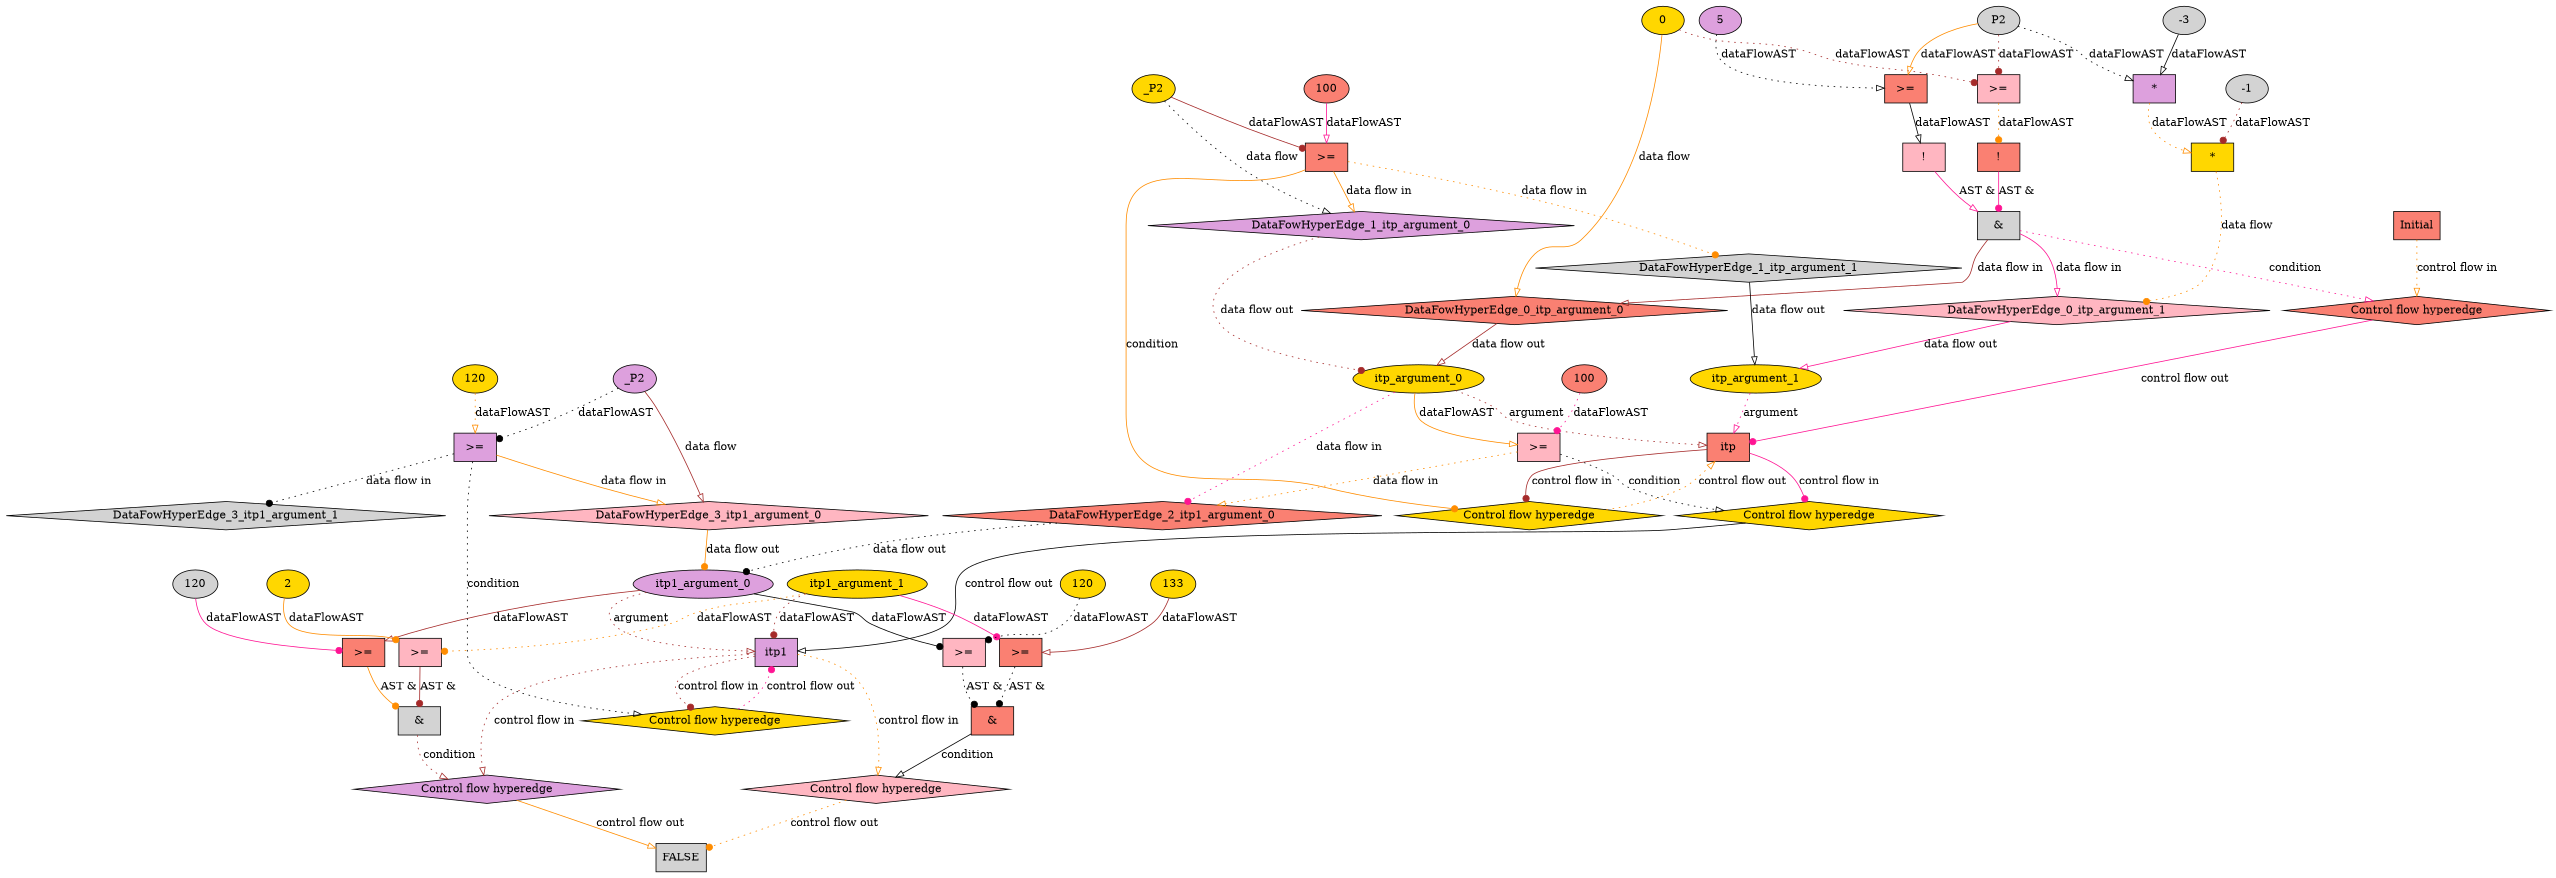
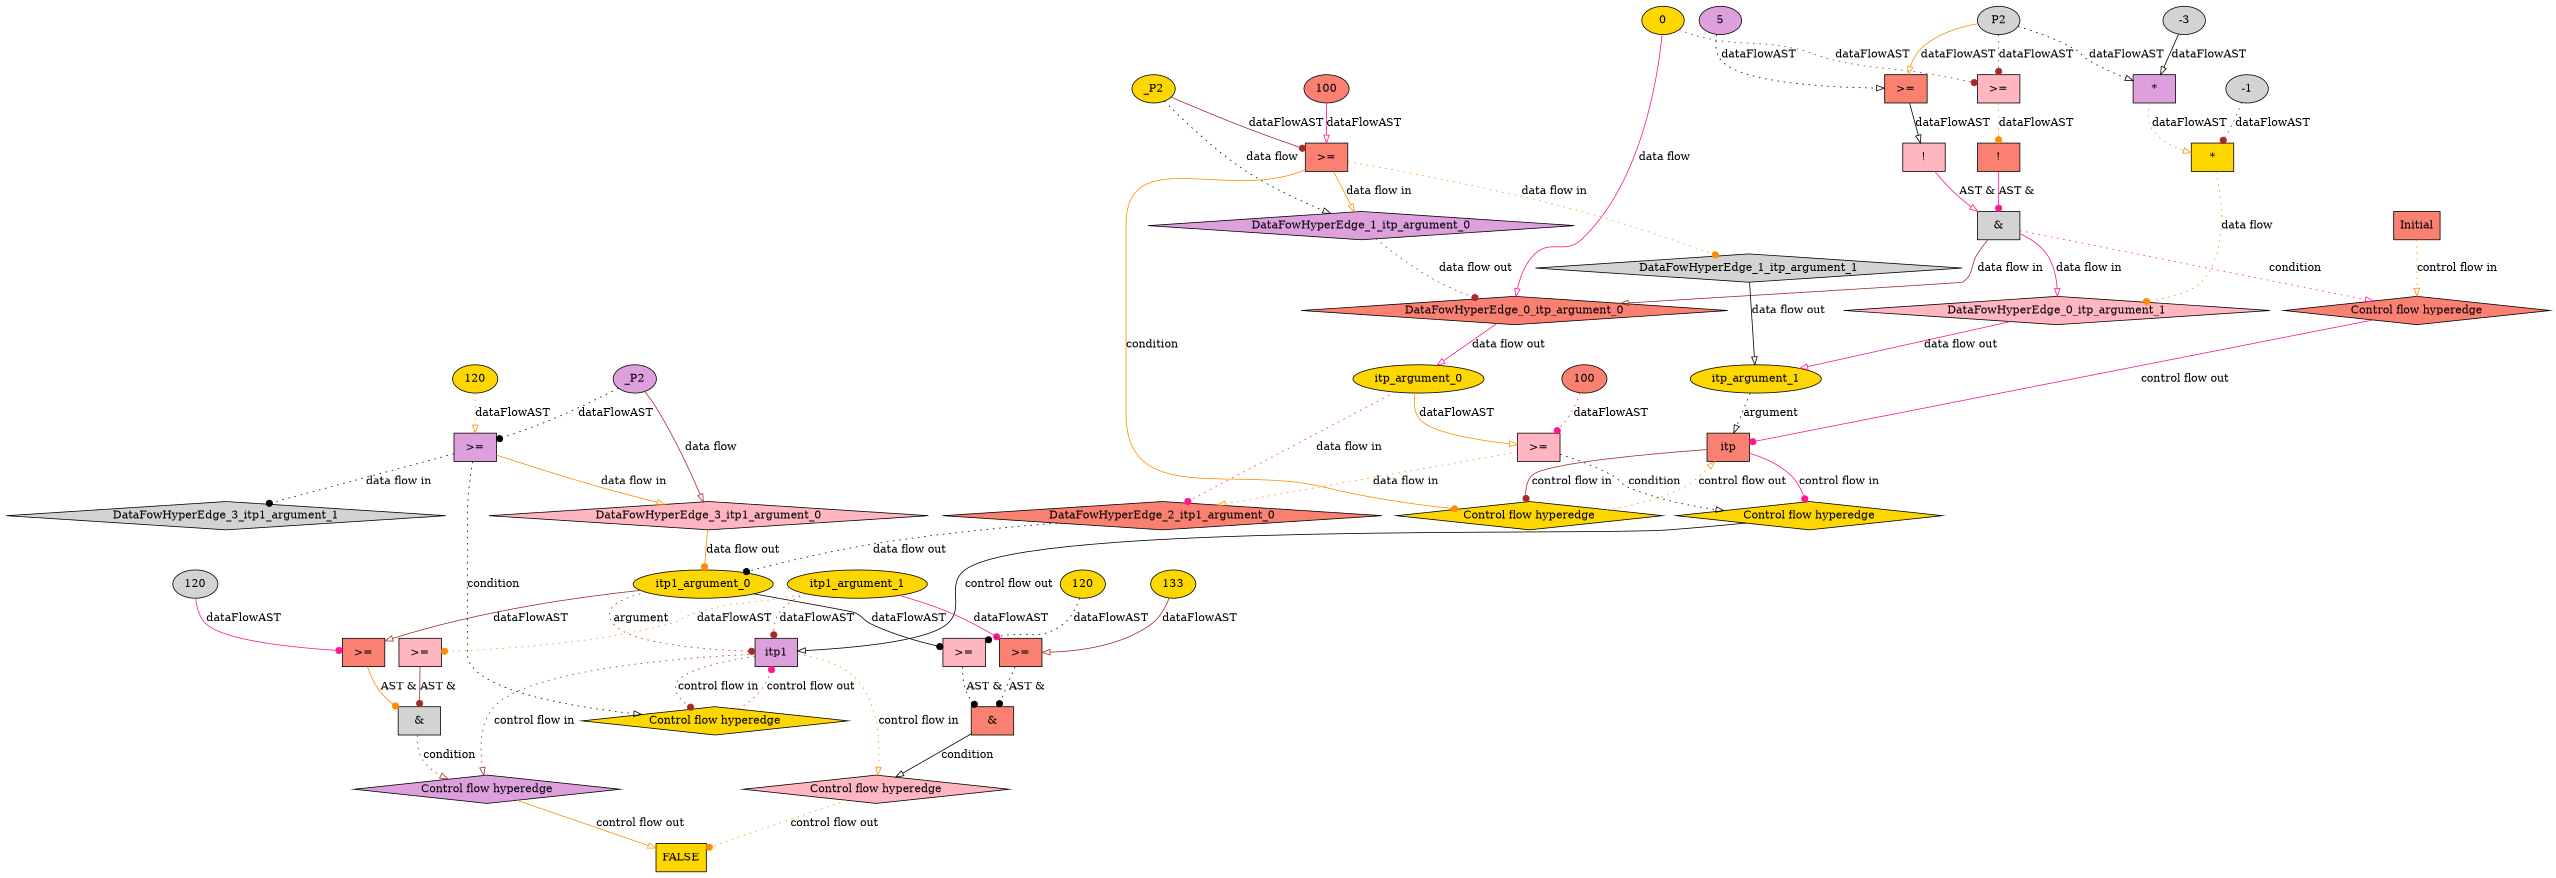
edge "0" -> "DataFowHyperEdge_0_itp_argument_0": color darkorange -> deeppink
edge "DataFowHyperEdge_1_itp_argument_0" -> "itp_argument_0": now "DataFowHyperEdge_1_itp_argument_0" -> "DataFowHyperEdge_0_itp_argument_0"
edge "DataFowHyperEdge_0_itp_argument_0" -> "itp_argument_0": color brown -> deeppink
edge "itp_argument_1" -> "itp": color deeppink -> black
edge "itp_argument_0" -> "itp": removed, label "argument"
node "2": removed
node "itp1_argument_0": fillcolor plum -> gold
edge "itp1_argument_0" -> "itp1": arrowhead onormal -> dot
node "FALSE": fillcolor lightgrey -> gold
